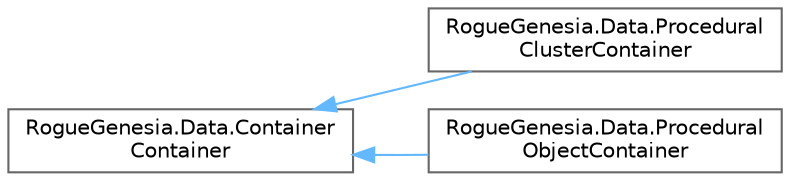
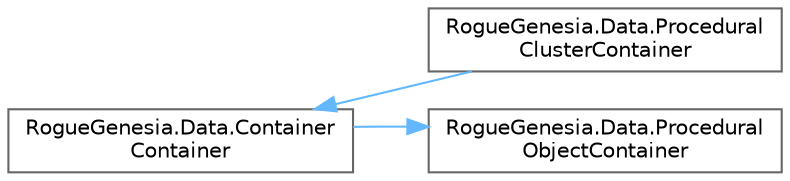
edge "RogueGenesia.Data.Procedural ObjectContainer" -> "RogueGenesia.Data.Container Container": reversed
